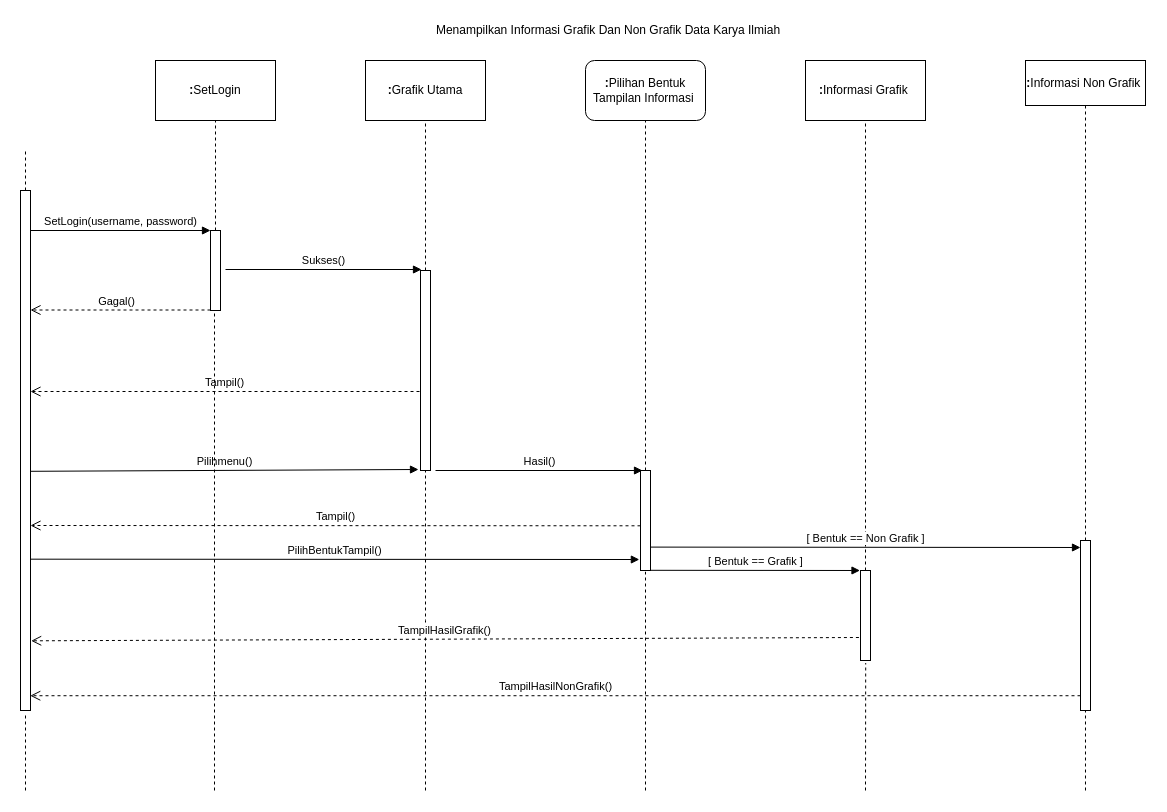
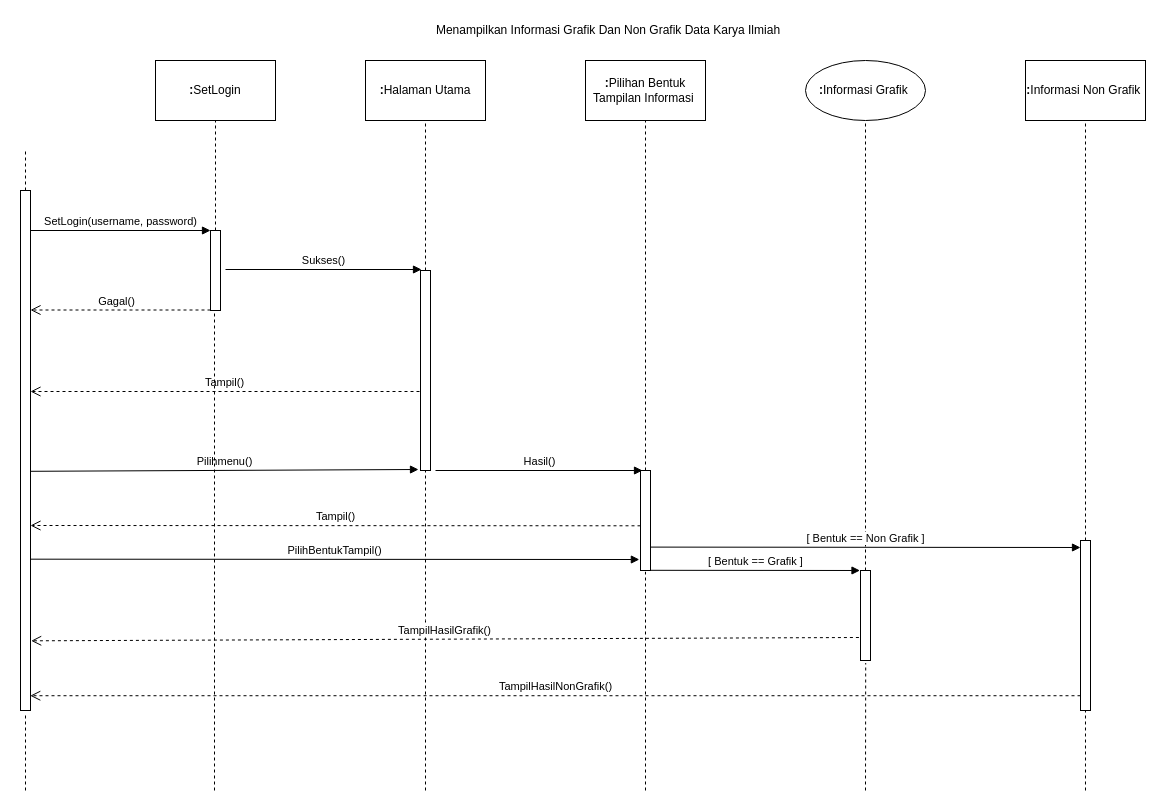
node ":Informasi Non Grafik": size 120x45 -> 120x60
node ":Grafik Utama": label ":Grafik Utama" -> ":Halaman Utama"
node ":Pilihan Bentuk Tampilan Informasi": shape rounded rectangle -> rectangle
node ":Informasi Grafik": shape rectangle -> ellipse
